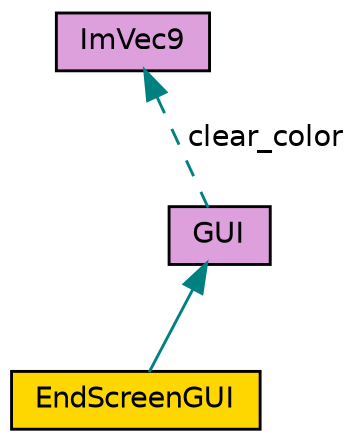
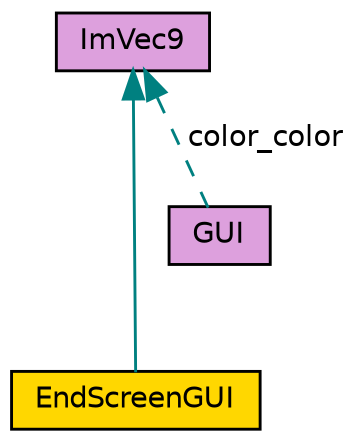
edge "GUI" -> "ImVec9": label " clear_color" -> " color_color"
edge "EndScreenGUI" -> "GUI": now "EndScreenGUI" -> "ImVec9"
